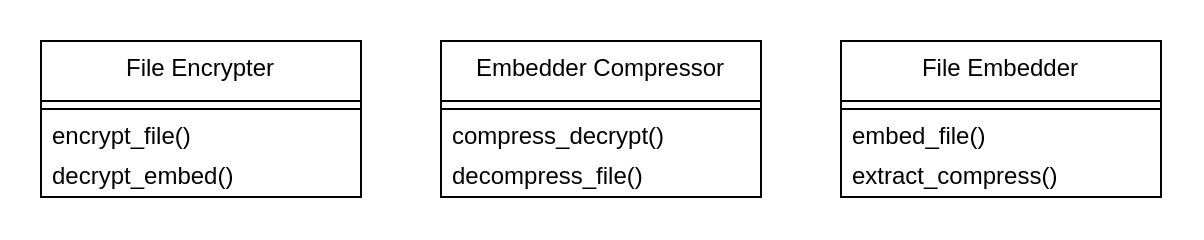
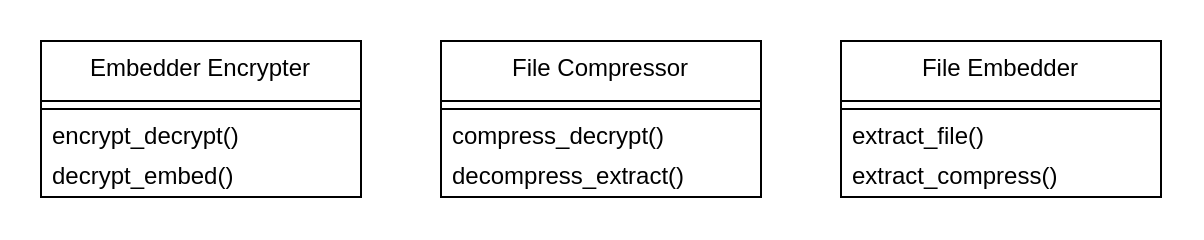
node "File Encrypter": label "File Encrypter" -> "Embedder Encrypter"
node "Embedder Compressor": label "Embedder Compressor" -> "File Compressor"
node "encrypt_file()": label "encrypt_file()" -> "encrypt_decrypt()"
node "embed_file()": label "embed_file()" -> "extract_file()"
node "decompress_file()": label "decompress_file()" -> "decompress_extract()"
